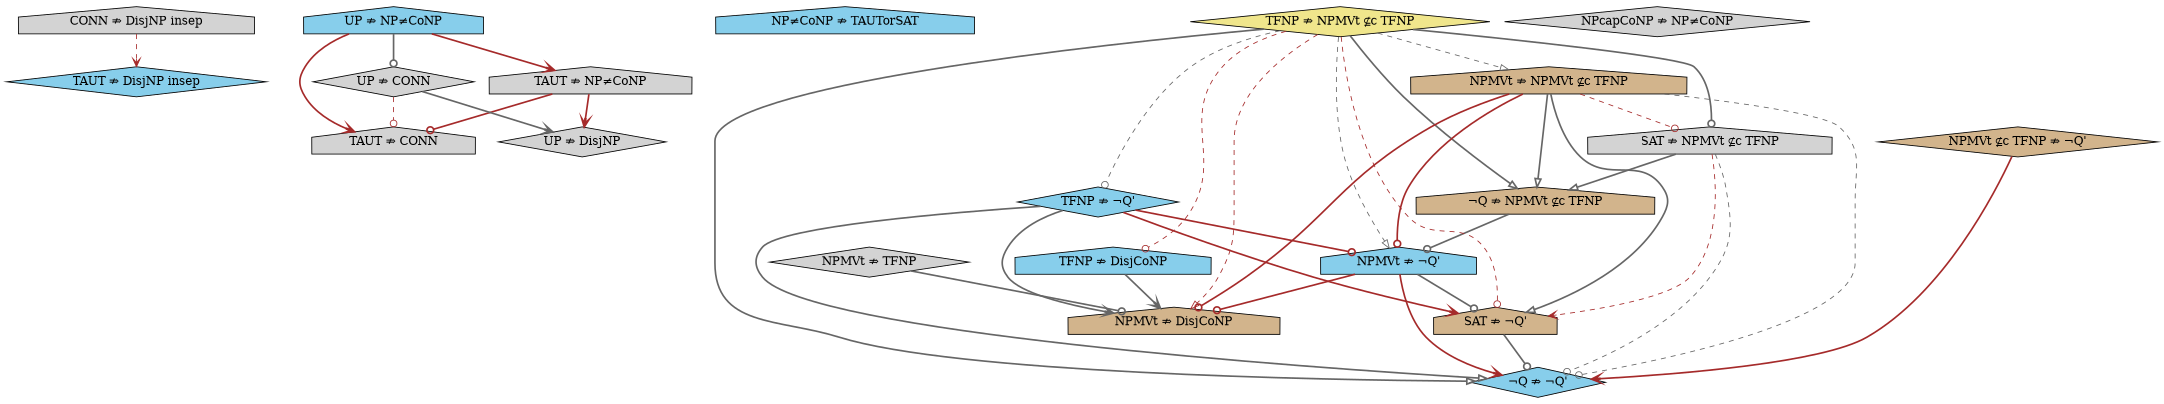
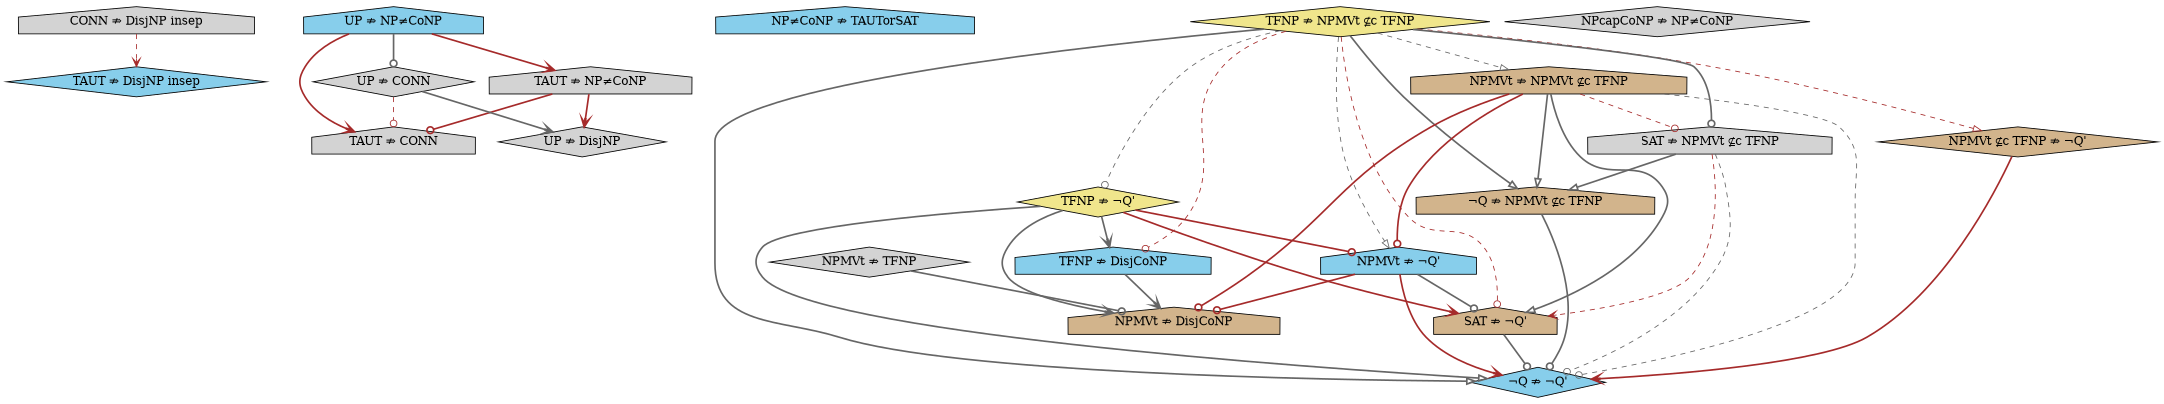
edge "TFNP ⇏ NPMVt ⊈c TFNP" -> "NPMVt ⇏ DisjCoNP": now "TFNP ⇏ NPMVt ⊈c TFNP" -> "NPMVt ⊈c TFNP ⇏ ¬Q'"
node "TFNP ⇏ ¬Q'": fillcolor skyblue -> khaki
edge "TFNP ⇏ ¬Q'" -> "TFNP ⇏ DisjCoNP": added
edge "¬Q ⇏ NPMVt ⊈c TFNP" -> "NPMVt ⇏ ¬Q'": now "¬Q ⇏ NPMVt ⊈c TFNP" -> "¬Q ⇏ ¬Q'"
